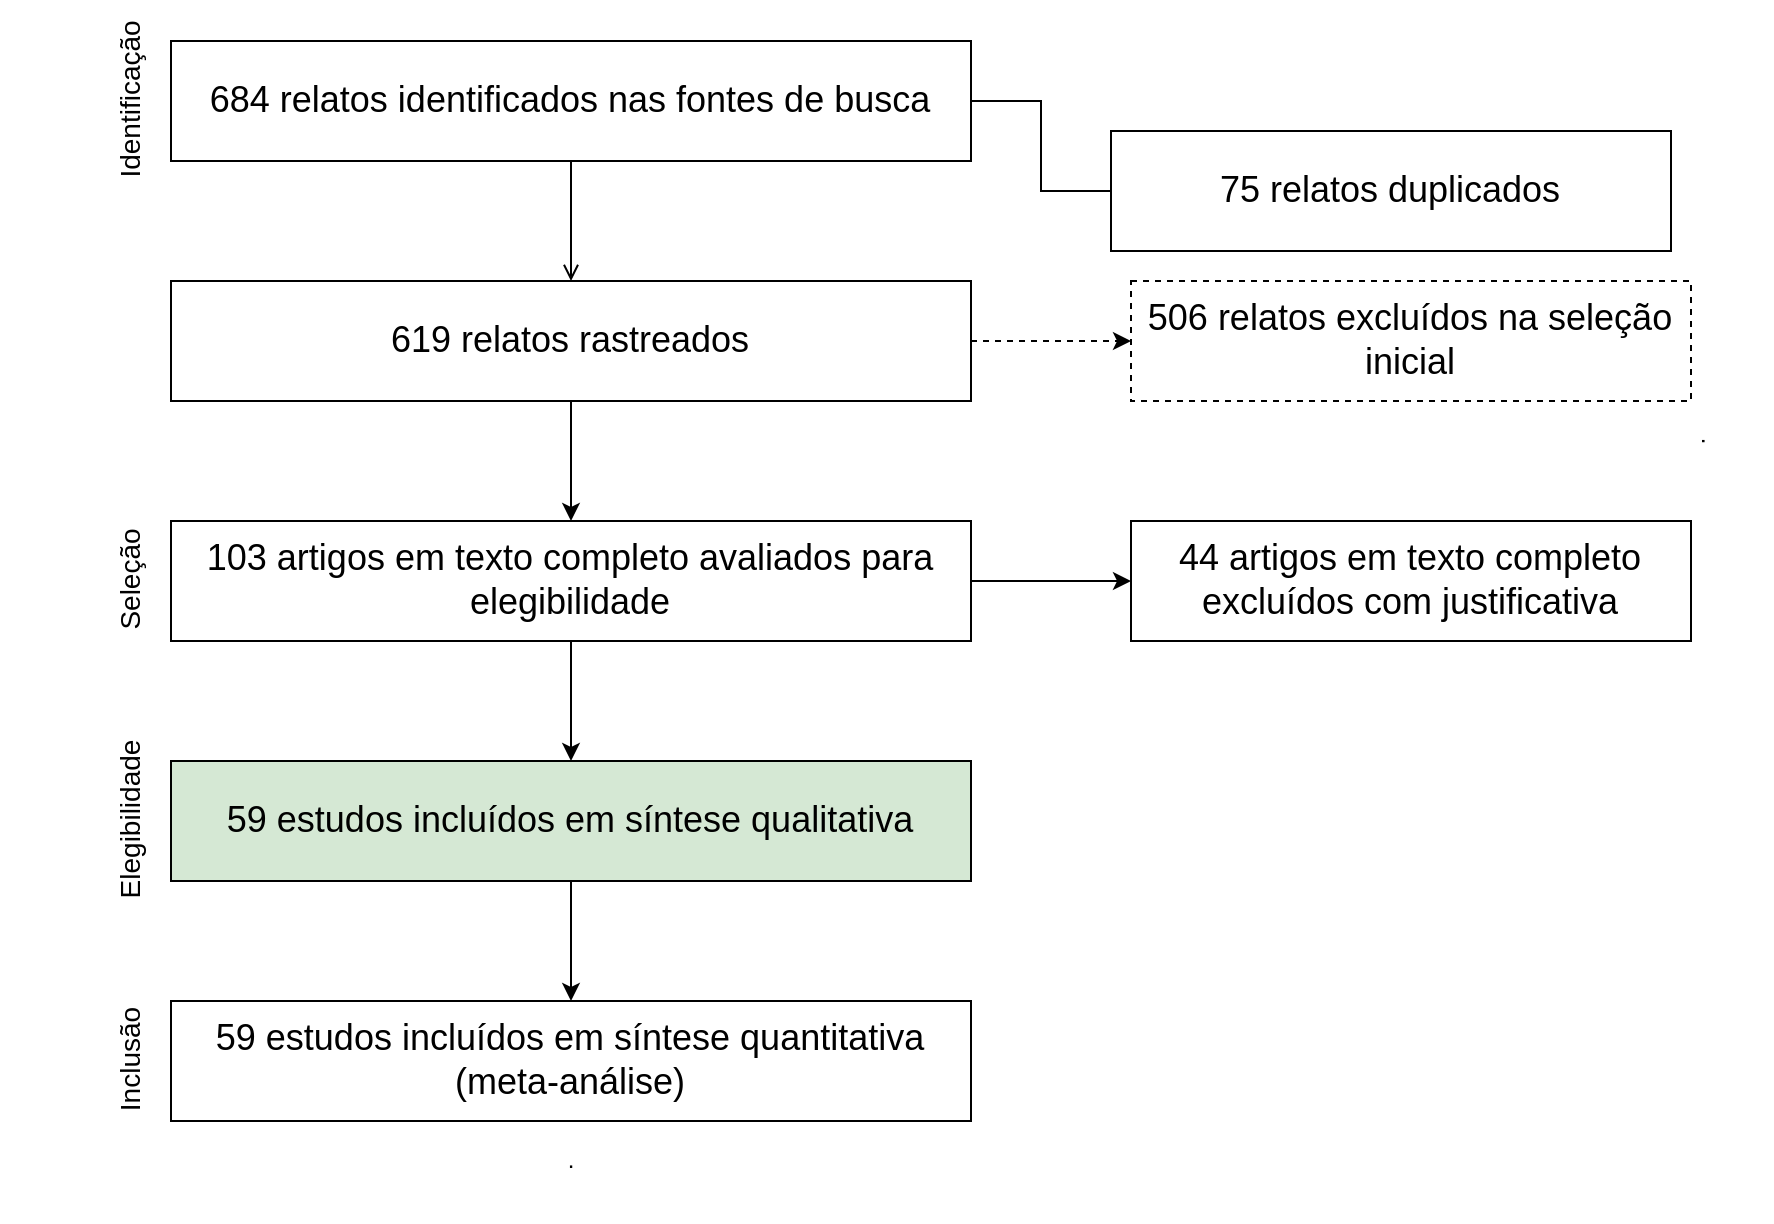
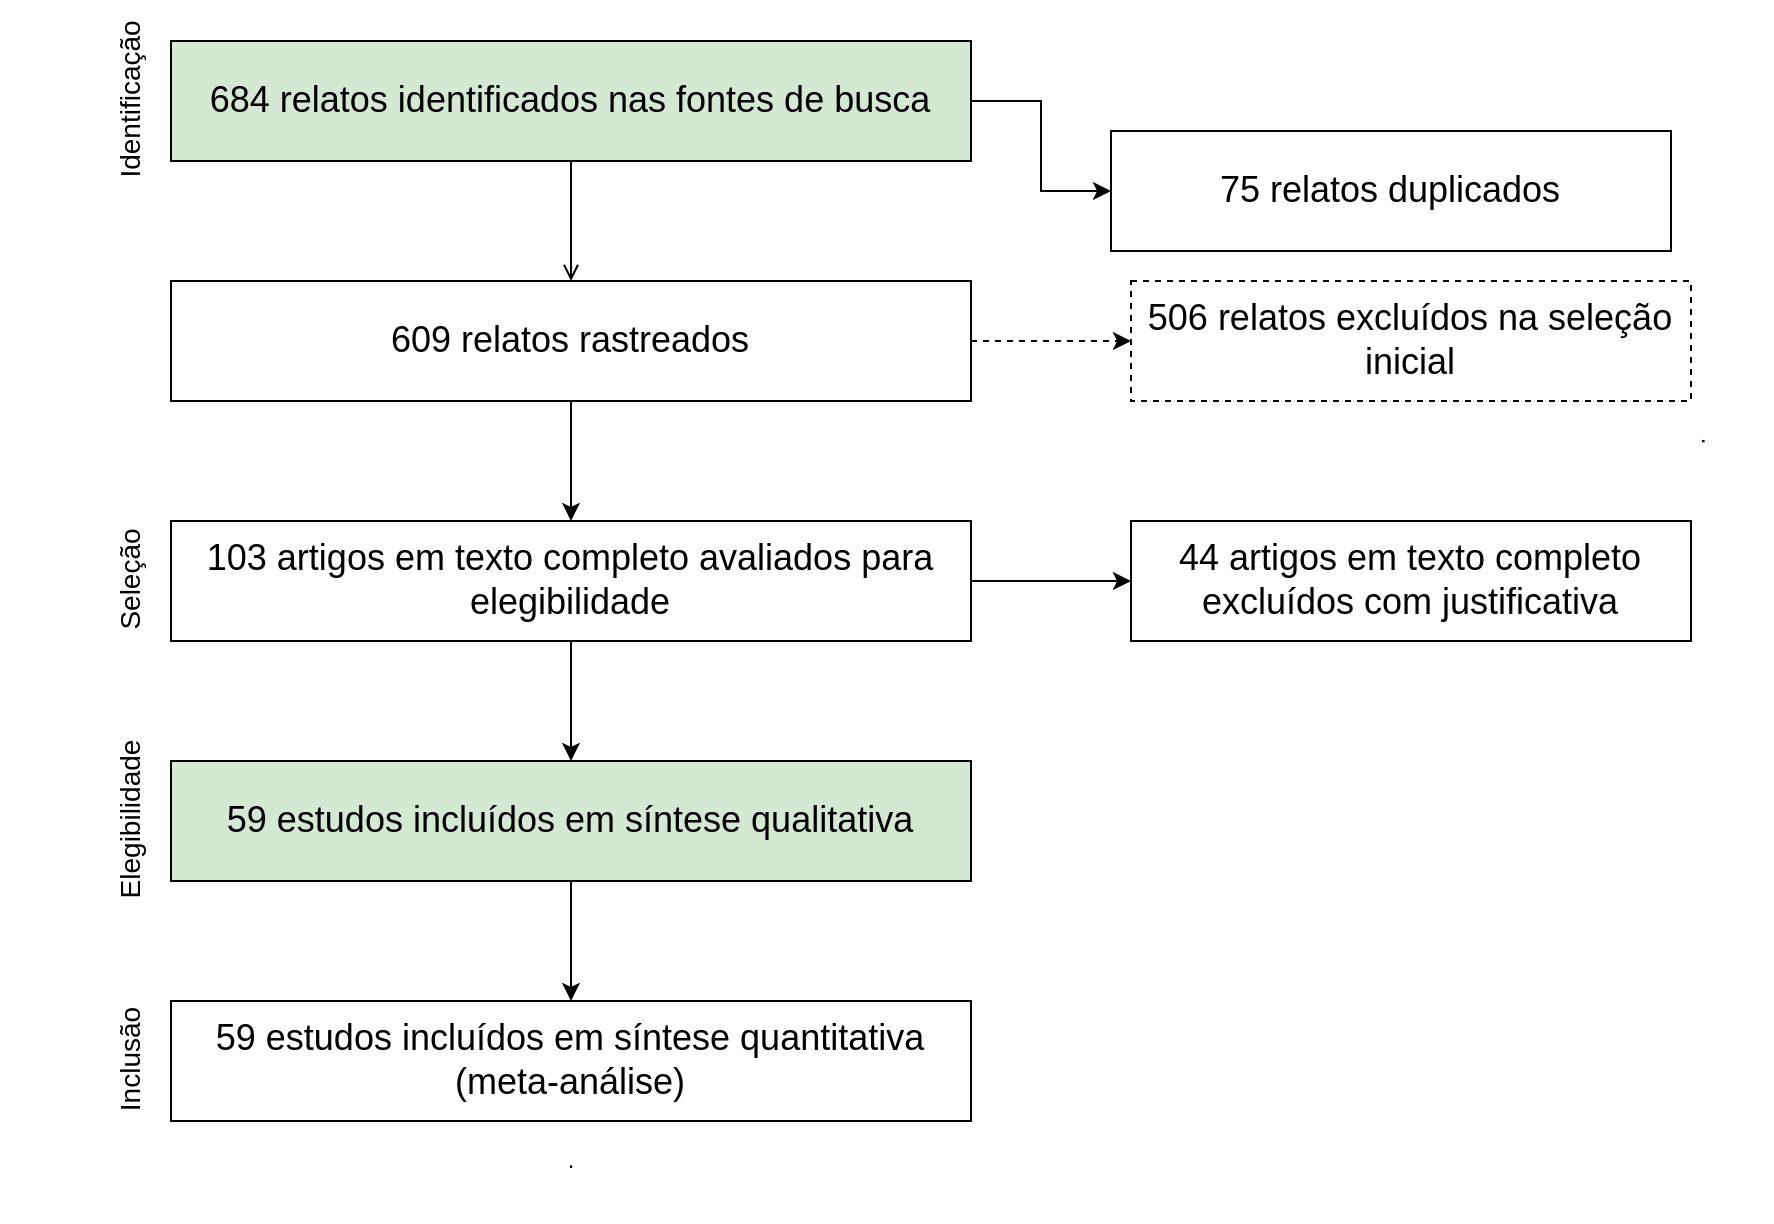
node "684 relatos identificados nas fontes de busca": fillcolor #ffffff -> #d5e8d4
edge "684 relatos identificados nas fontes de busca" -- "75 relatos duplicados": arrowhead none -> classic
node "619 relatos rastreados": label "619 relatos rastreados" -> "609 relatos rastreados"
